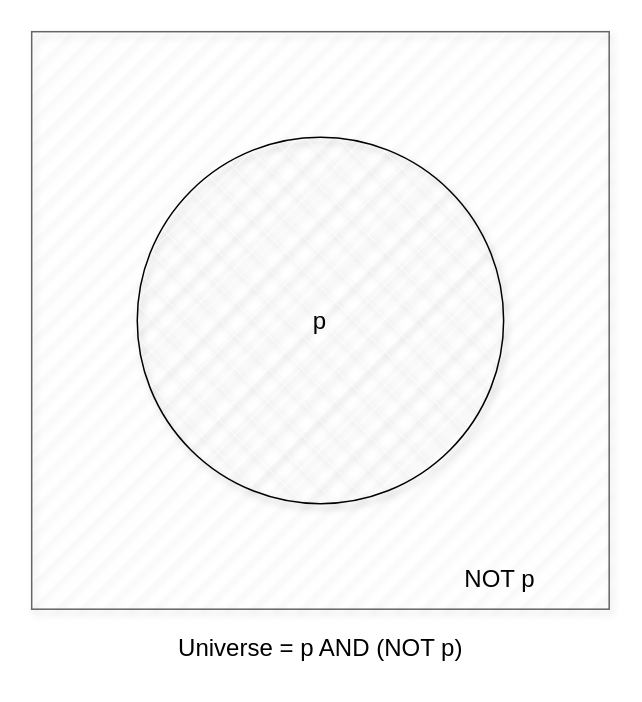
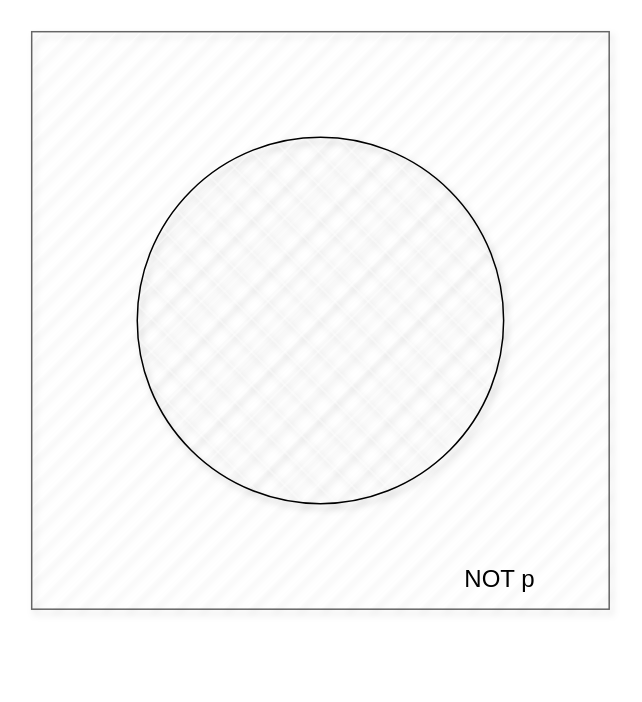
node "p": removed
node "Universe = p AND (NOT p)": removed
